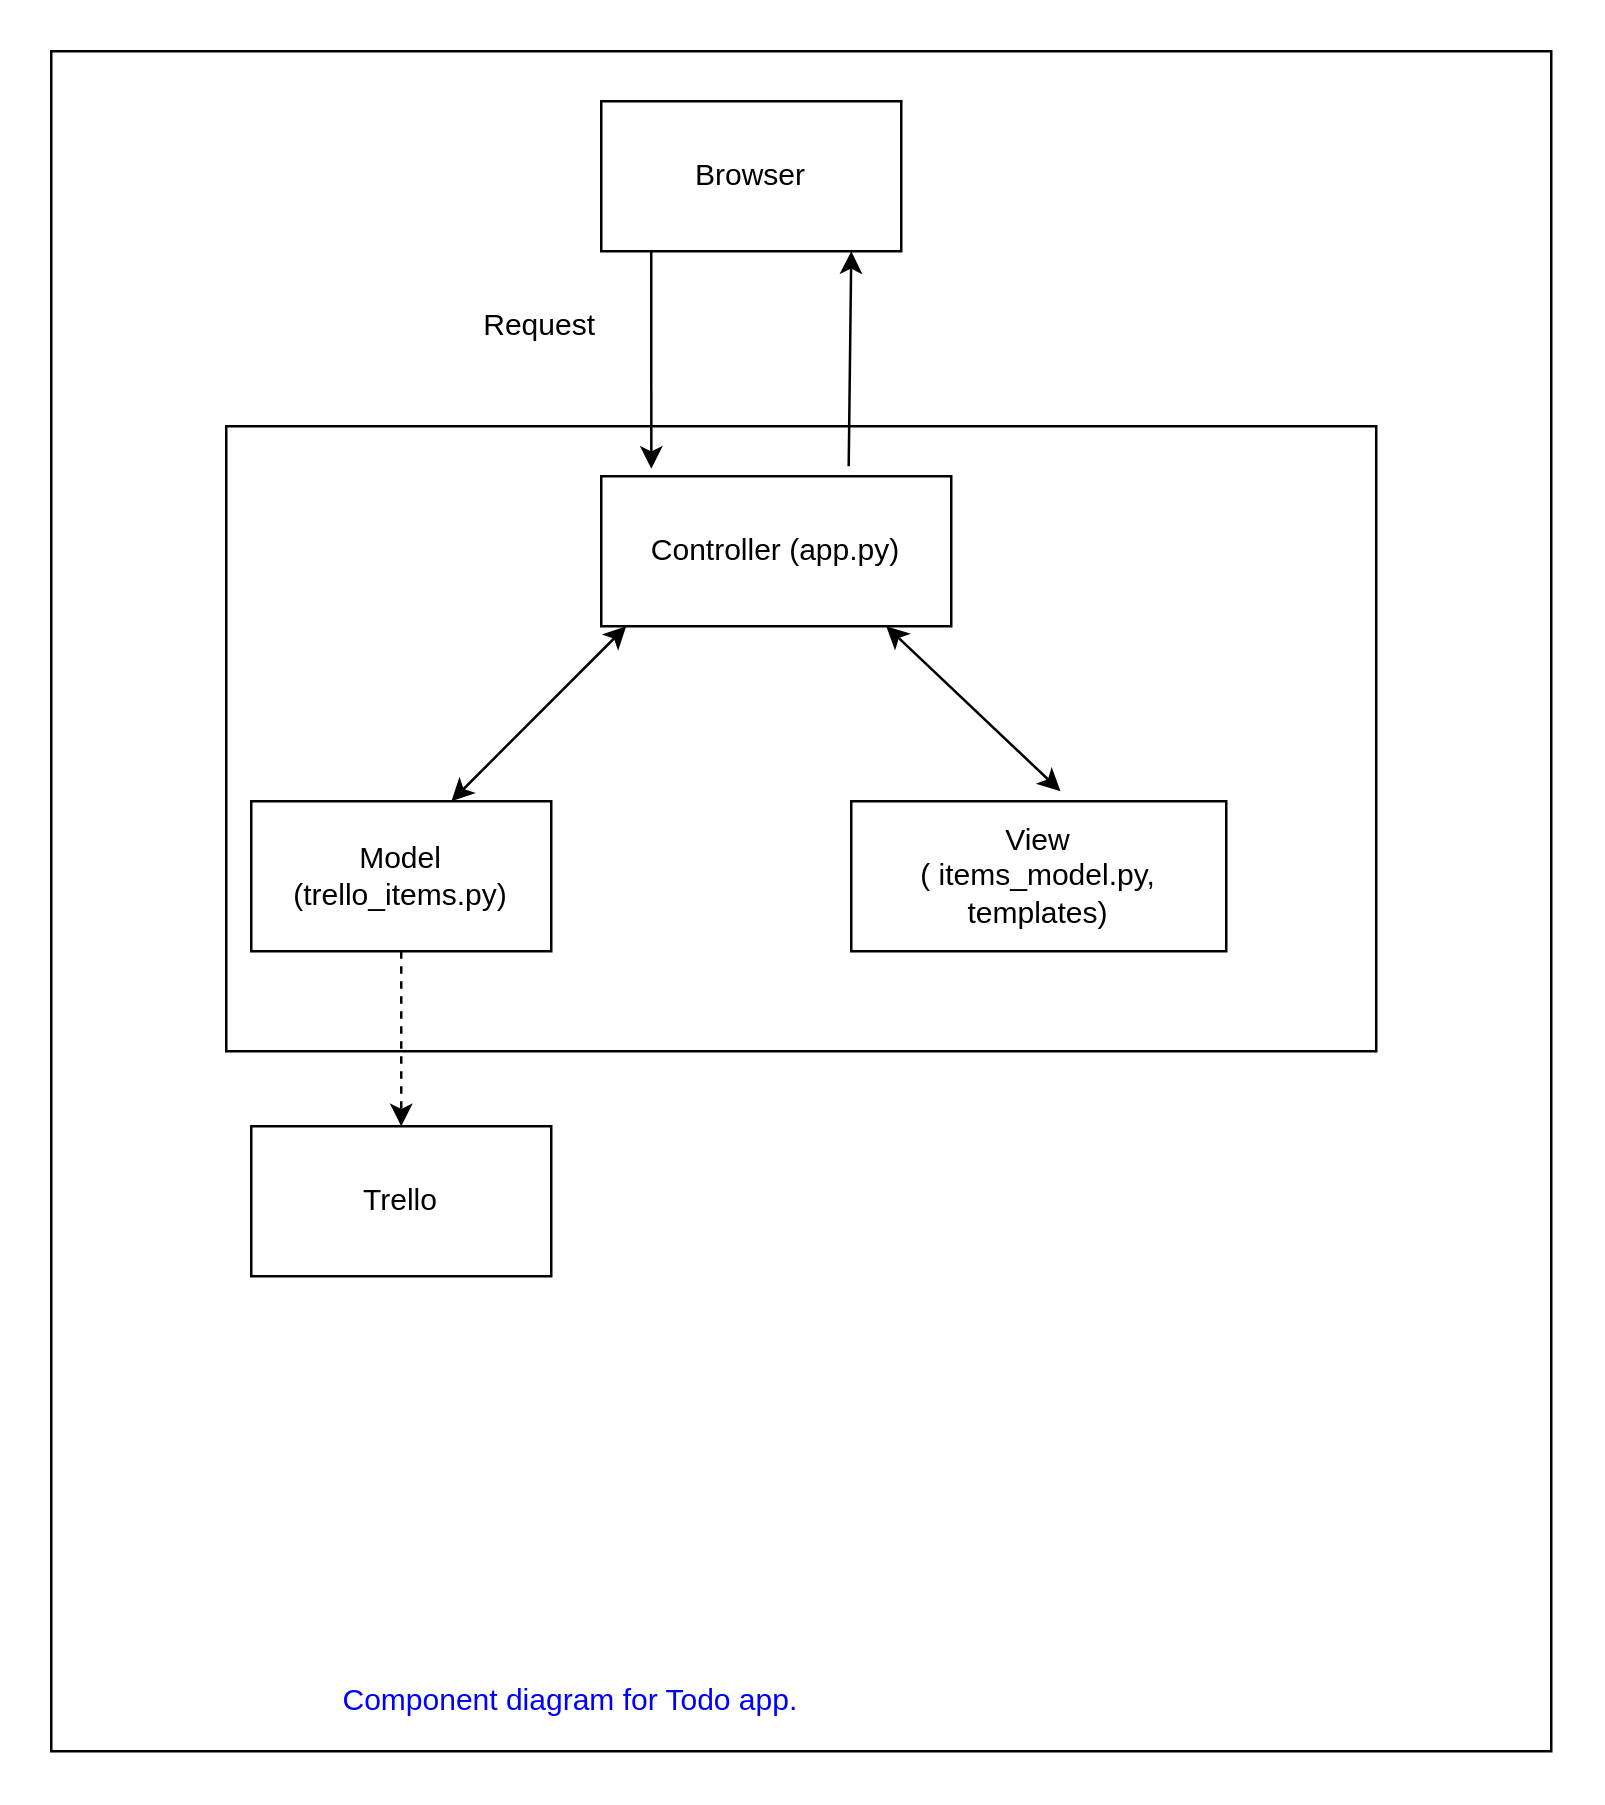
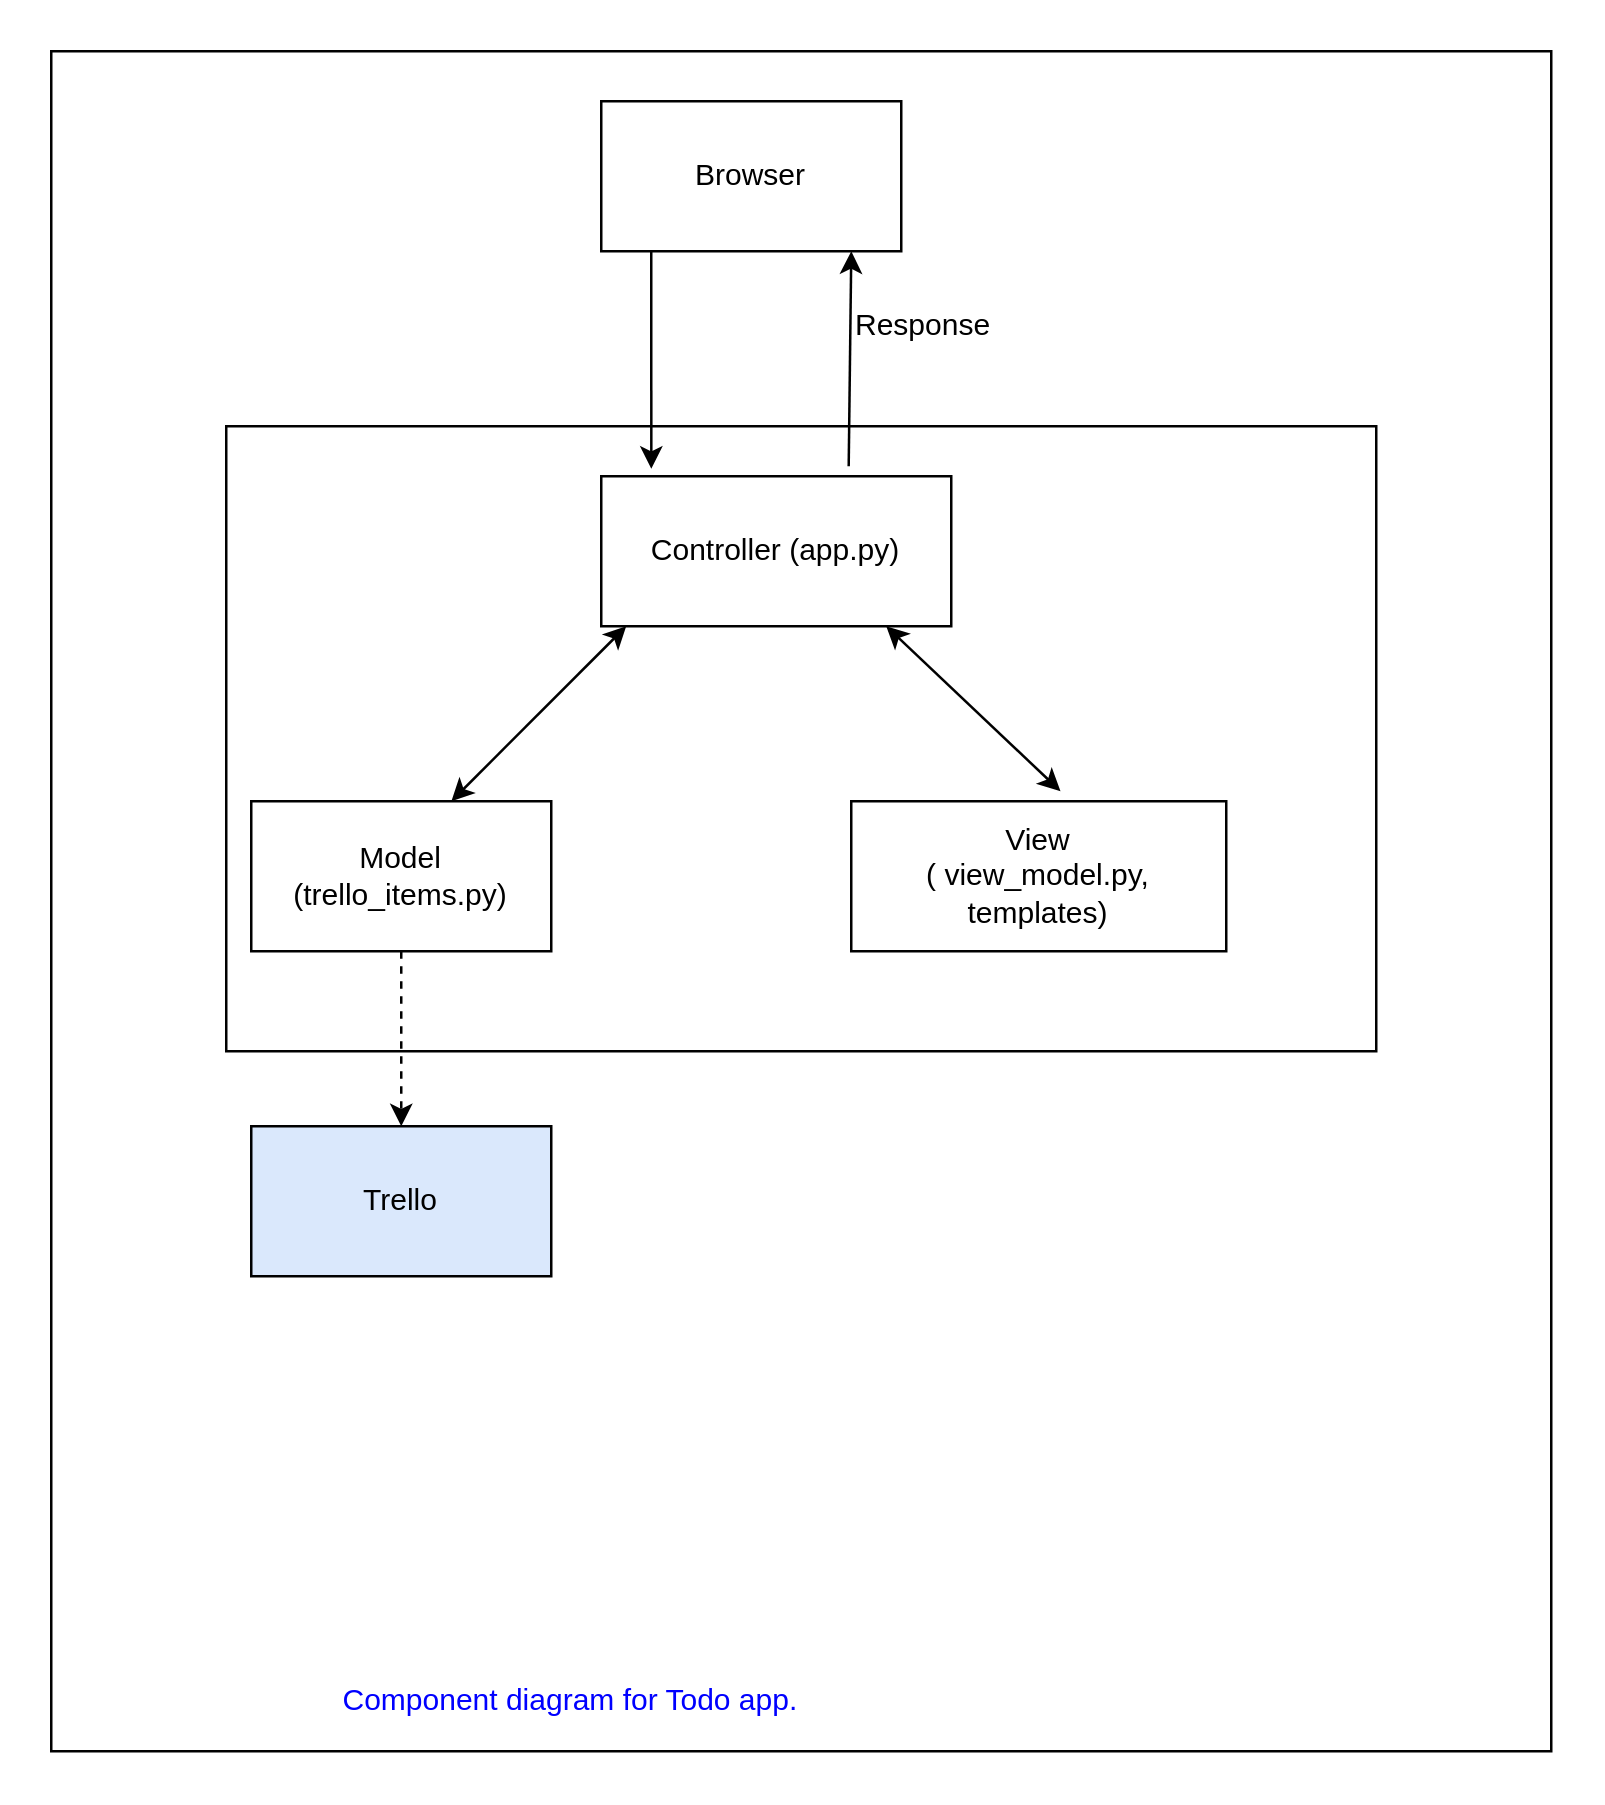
node "Request": removed
node "Response": added
node "View ( items_model.py, templates)": label "View ( items_model.py, templates)" -> "View ( view_model.py, templates)"
node "Trello": fillcolor #ffffff -> #dae8fc
